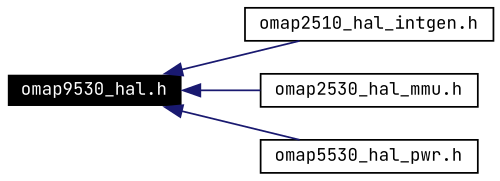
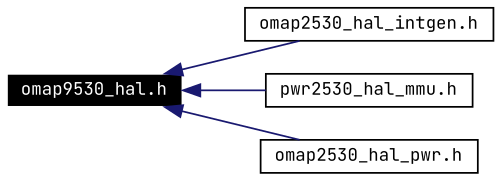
node "omap2510_hal_intgen.h": label "omap2510_hal_intgen.h" -> "omap2530_hal_intgen.h"
node "omap2530_hal_mmu.h": label "omap2530_hal_mmu.h" -> "pwr2530_hal_mmu.h"
node "omap5530_hal_pwr.h": label "omap5530_hal_pwr.h" -> "omap2530_hal_pwr.h"
